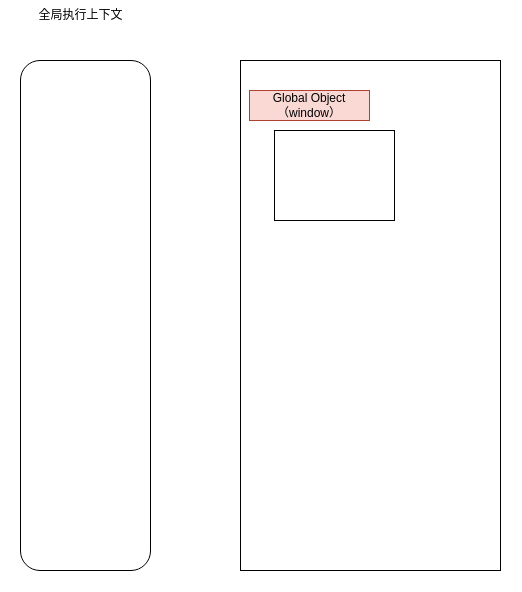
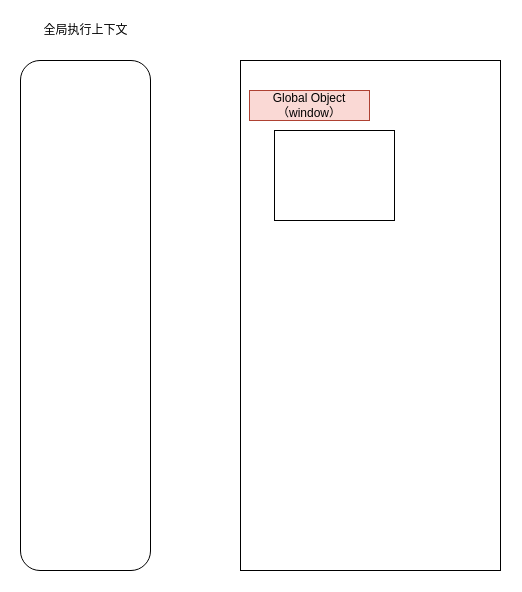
node "全局执行上下文": moved (81, 16) -> (86, 31)
